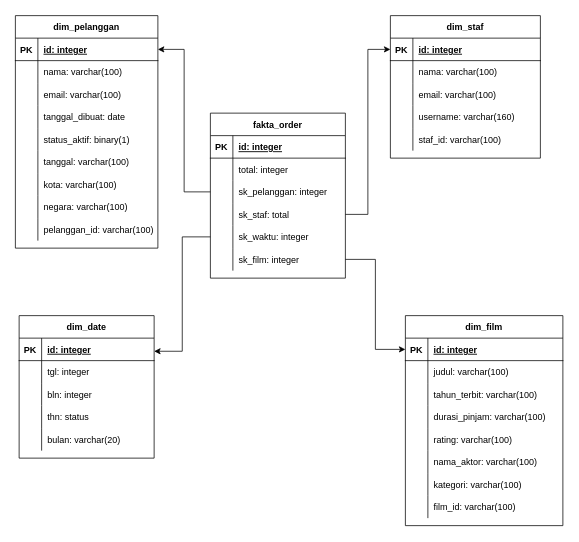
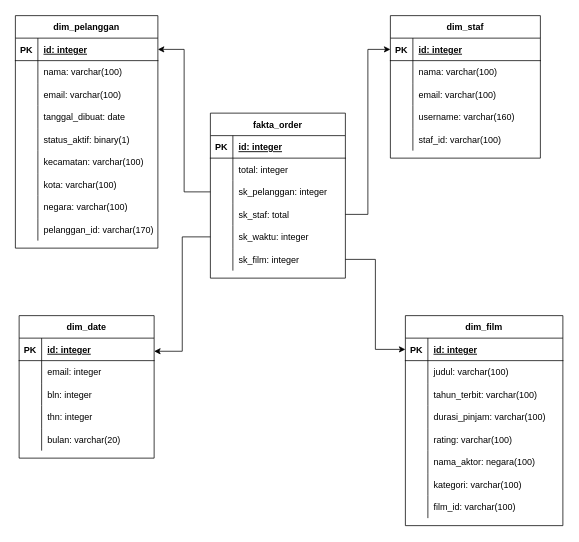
node "tanggal: varchar(100)": label "tanggal: varchar(100)" -> "kecamatan: varchar(100)"
node "pelanggan_id: varchar(100)": label "pelanggan_id: varchar(100)" -> "pelanggan_id: varchar(170)"
node "tgl: integer": label "tgl: integer" -> "email: integer"
node "thn: status": label "thn: status" -> "thn: integer"
node "nama_aktor: varchar(100)": label "nama_aktor: varchar(100)" -> "nama_aktor: negara(100)"
